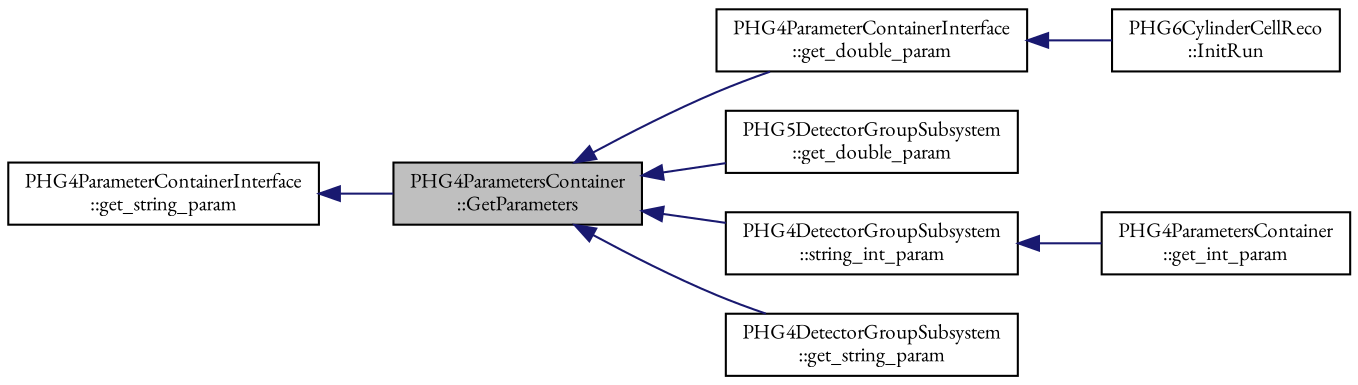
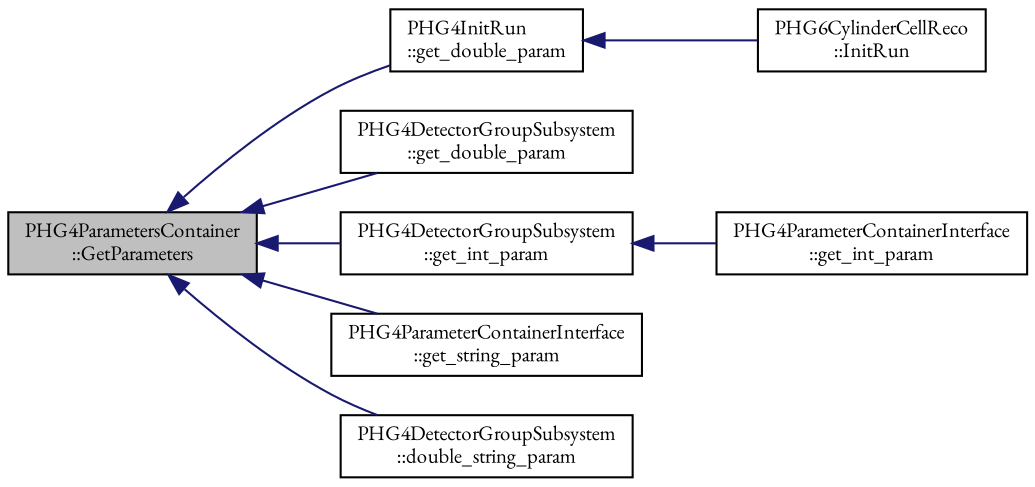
node "PHG4ParameterContainerInterface ::get_double_param": label "PHG4ParameterContainerInterface ::get_double_param" -> "PHG4InitRun ::get_double_param"
node "PHG5DetectorGroupSubsystem ::get_double_param": label "PHG5DetectorGroupSubsystem ::get_double_param" -> "PHG4DetectorGroupSubsystem ::get_double_param"
edge "PHG4ParametersContainer ::GetParameters" -> "PHG4ParameterContainerInterface ::get_string_param": reversed
node "PHG4DetectorGroupSubsystem ::string_int_param": label "PHG4DetectorGroupSubsystem ::string_int_param" -> "PHG4DetectorGroupSubsystem ::get_int_param"
node "PHG4ParametersContainer ::get_int_param": label "PHG4ParametersContainer ::get_int_param" -> "PHG4ParameterContainerInterface ::get_int_param"
node "PHG4DetectorGroupSubsystem ::get_string_param": label "PHG4DetectorGroupSubsystem ::get_string_param" -> "PHG4DetectorGroupSubsystem ::double_string_param"
